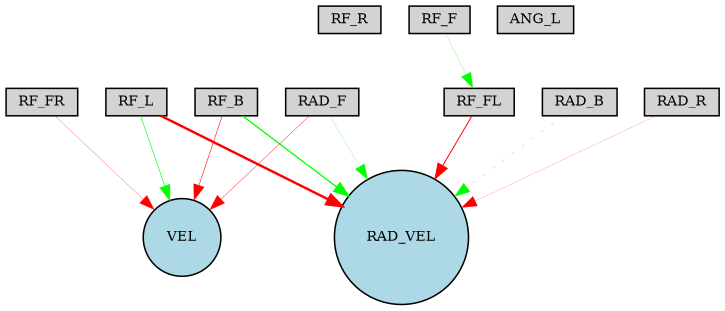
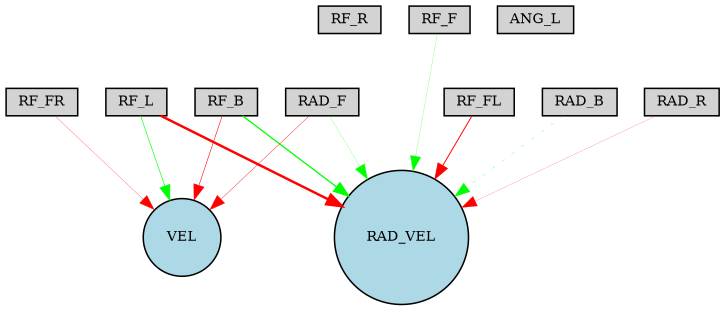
edge "RF_F" -> "RF_FL": now "RF_F" -> "RAD_VEL"
